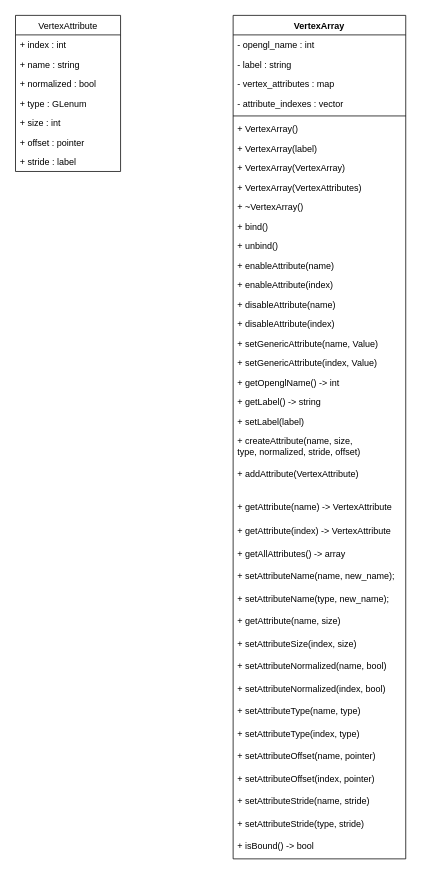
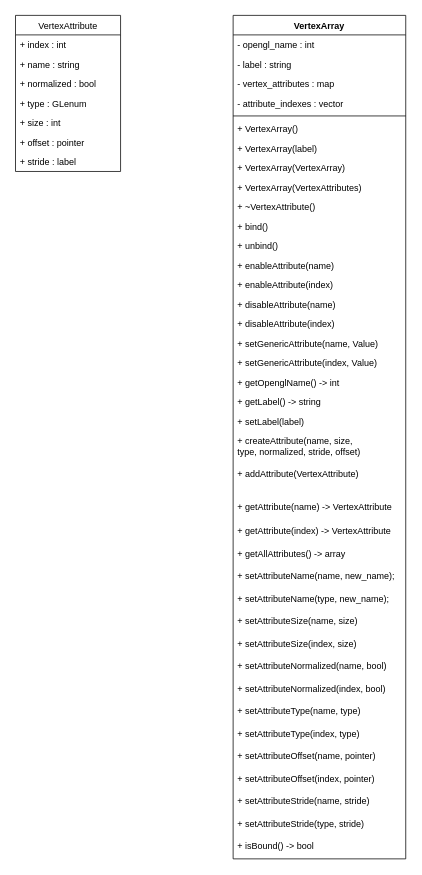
node "+ ~VertexArray()": label "+ ~VertexArray()" -> "+ ~VertexAttribute()"
node "+ getAttribute(name, size)": label "+ getAttribute(name, size)" -> "+ setAttributeSize(name, size)"
